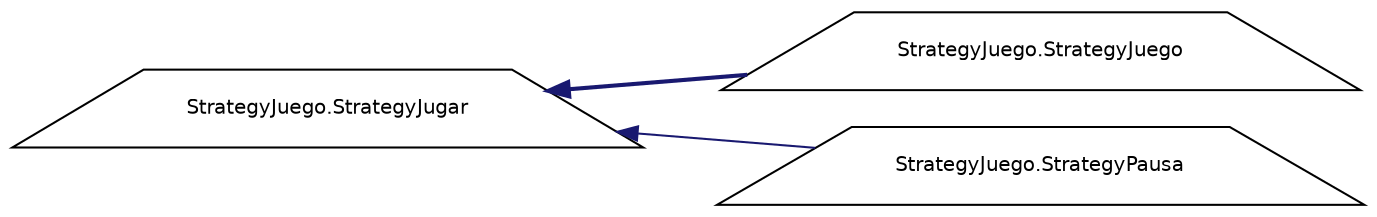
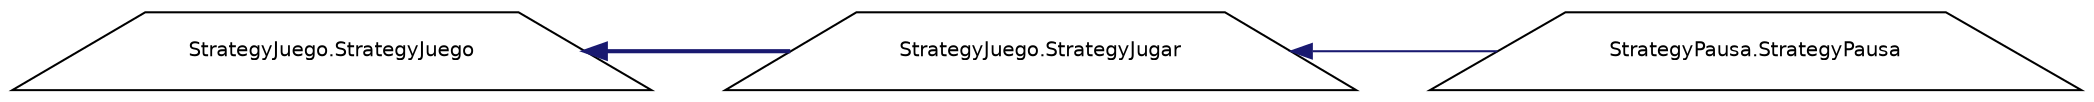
edge "StrategyJuego.StrategyJuego" -> "StrategyJuego.StrategyJugar": reversed
node "StrategyJuego.StrategyPausa": label "StrategyJuego.StrategyPausa" -> "StrategyPausa.StrategyPausa"
